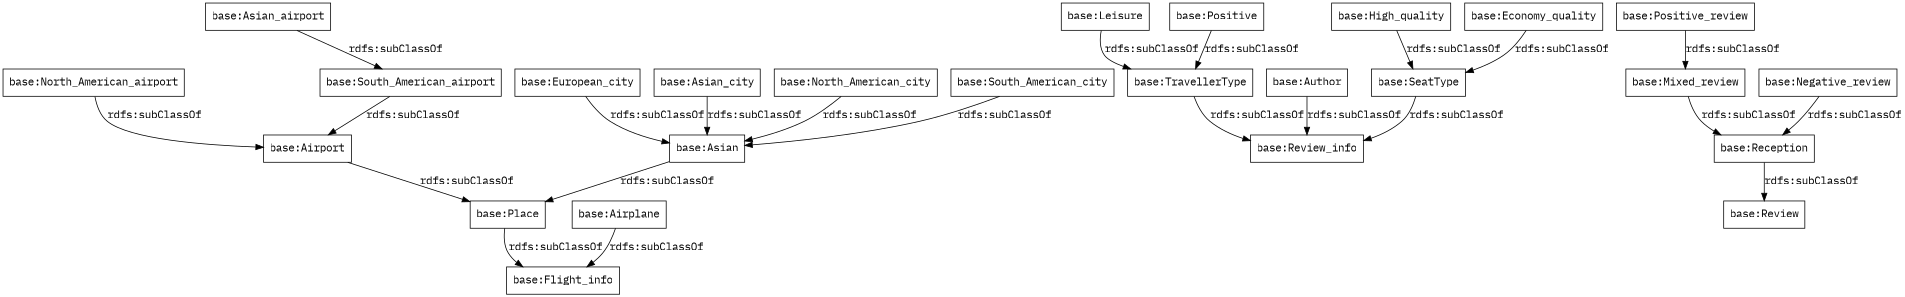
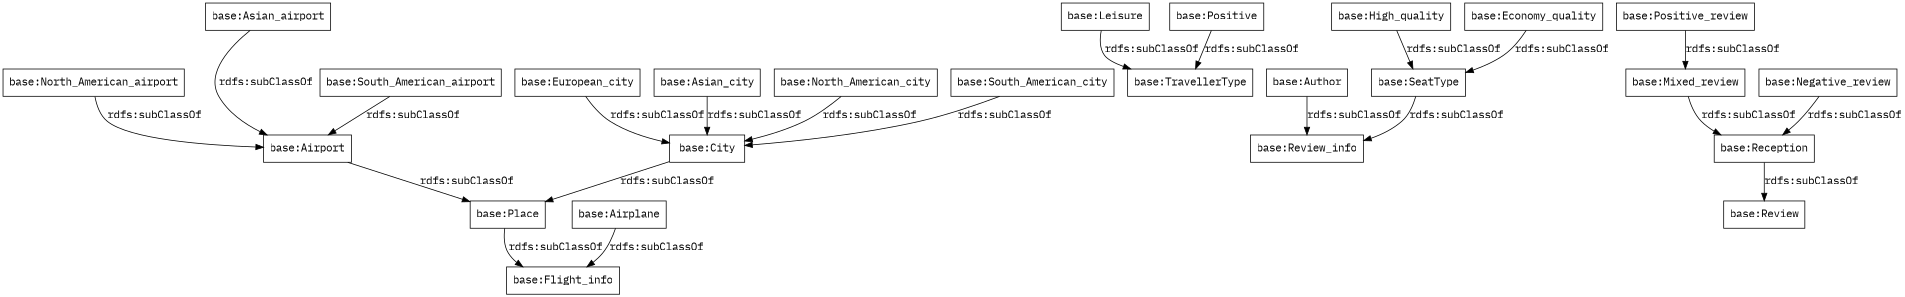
edge "base:Asian_airport" -> "base:South_American_airport": now "base:Asian_airport" -> "base:Airport"
edge "base:TravellerType" -> "base:Review_info": removed, label "rdfs:subClassOf"
node "base:Asian": label "base:Asian" -> "base:City"
